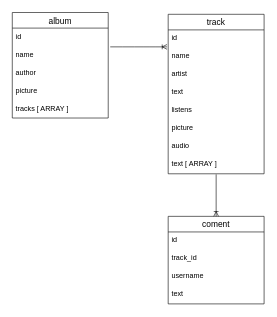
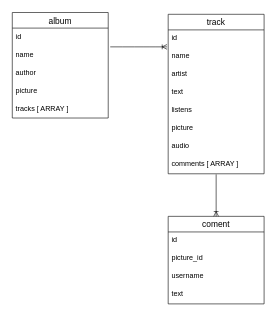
node "text [ ARRAY ]": label "text [ ARRAY ]" -> "comments [ ARRAY ]"
node "track_id": label "track_id" -> "picture_id"
